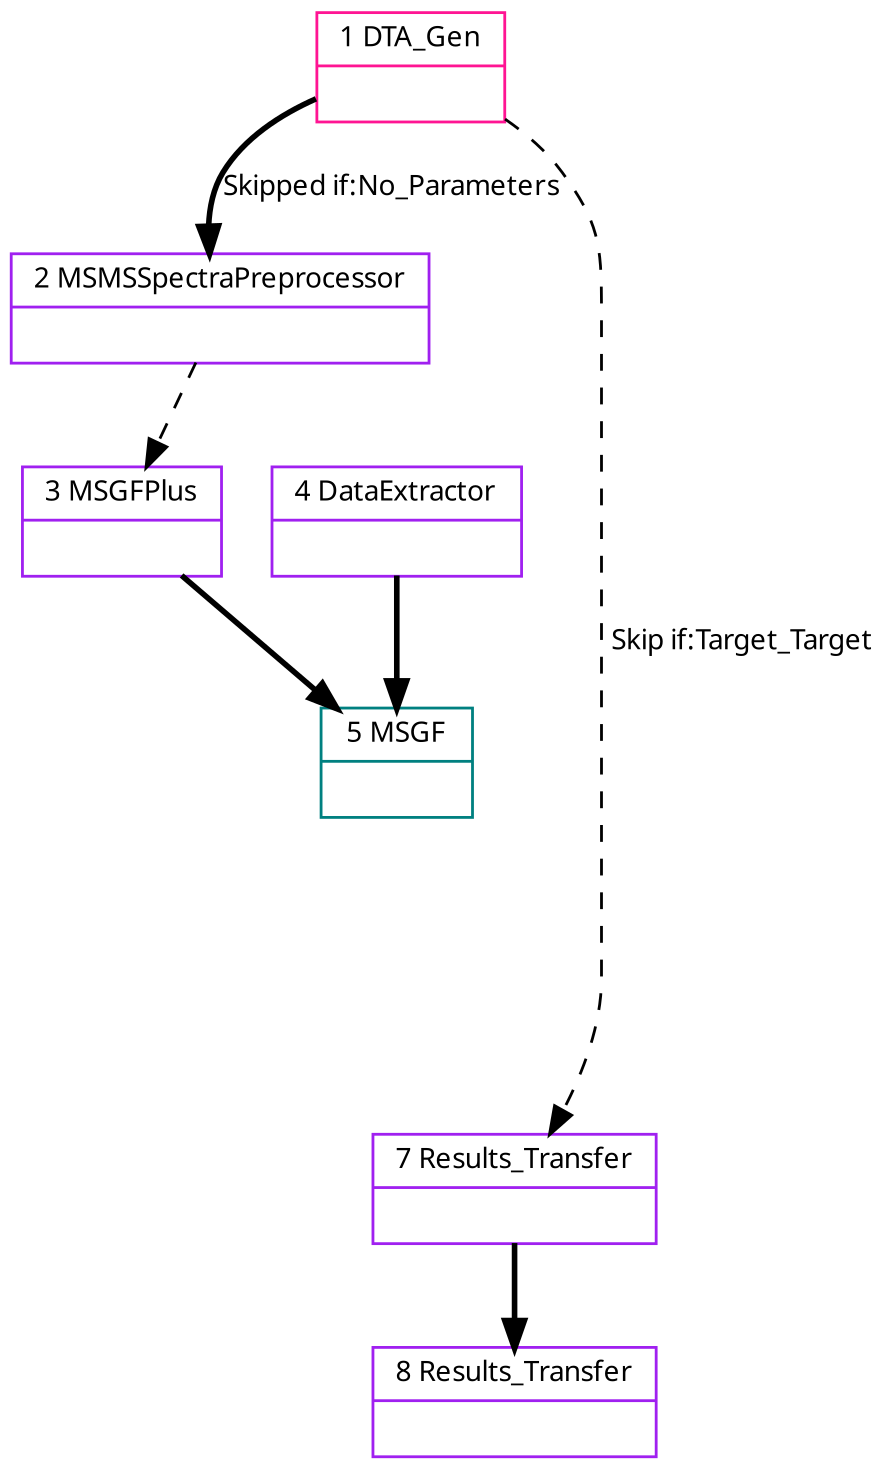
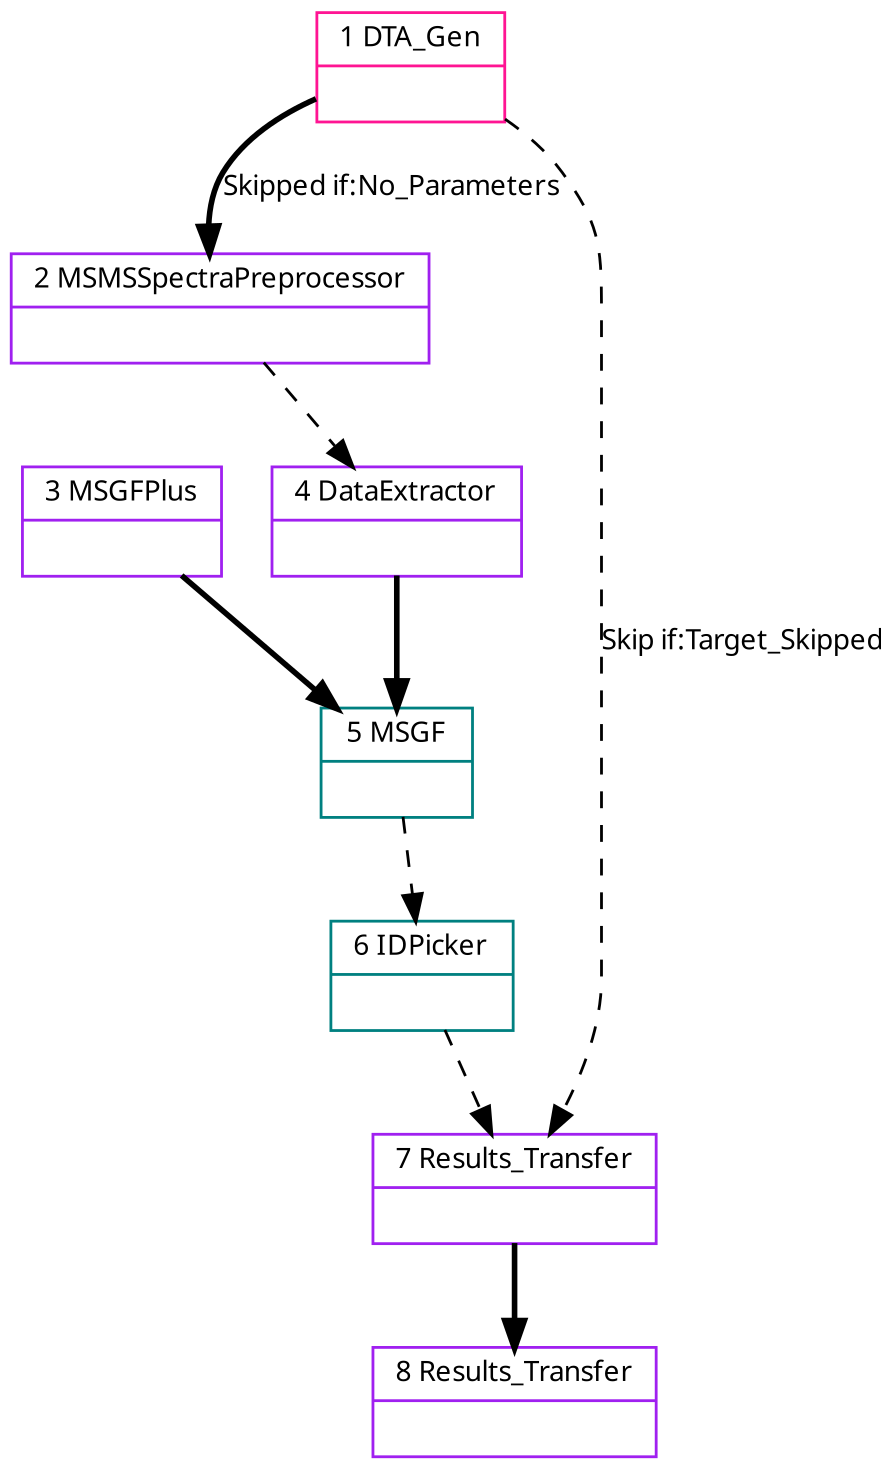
edge "2 MSMSSpectraPreprocessor" -> "3 MSGFPlus": now "2 MSMSSpectraPreprocessor" -> "4 DataExtractor"
edge "1 DTA_Gen" -> "7 Results_Transfer": label "Skip if:Target_Target" -> "Skip if:Target_Skipped"
node "6 IDPicker": added
